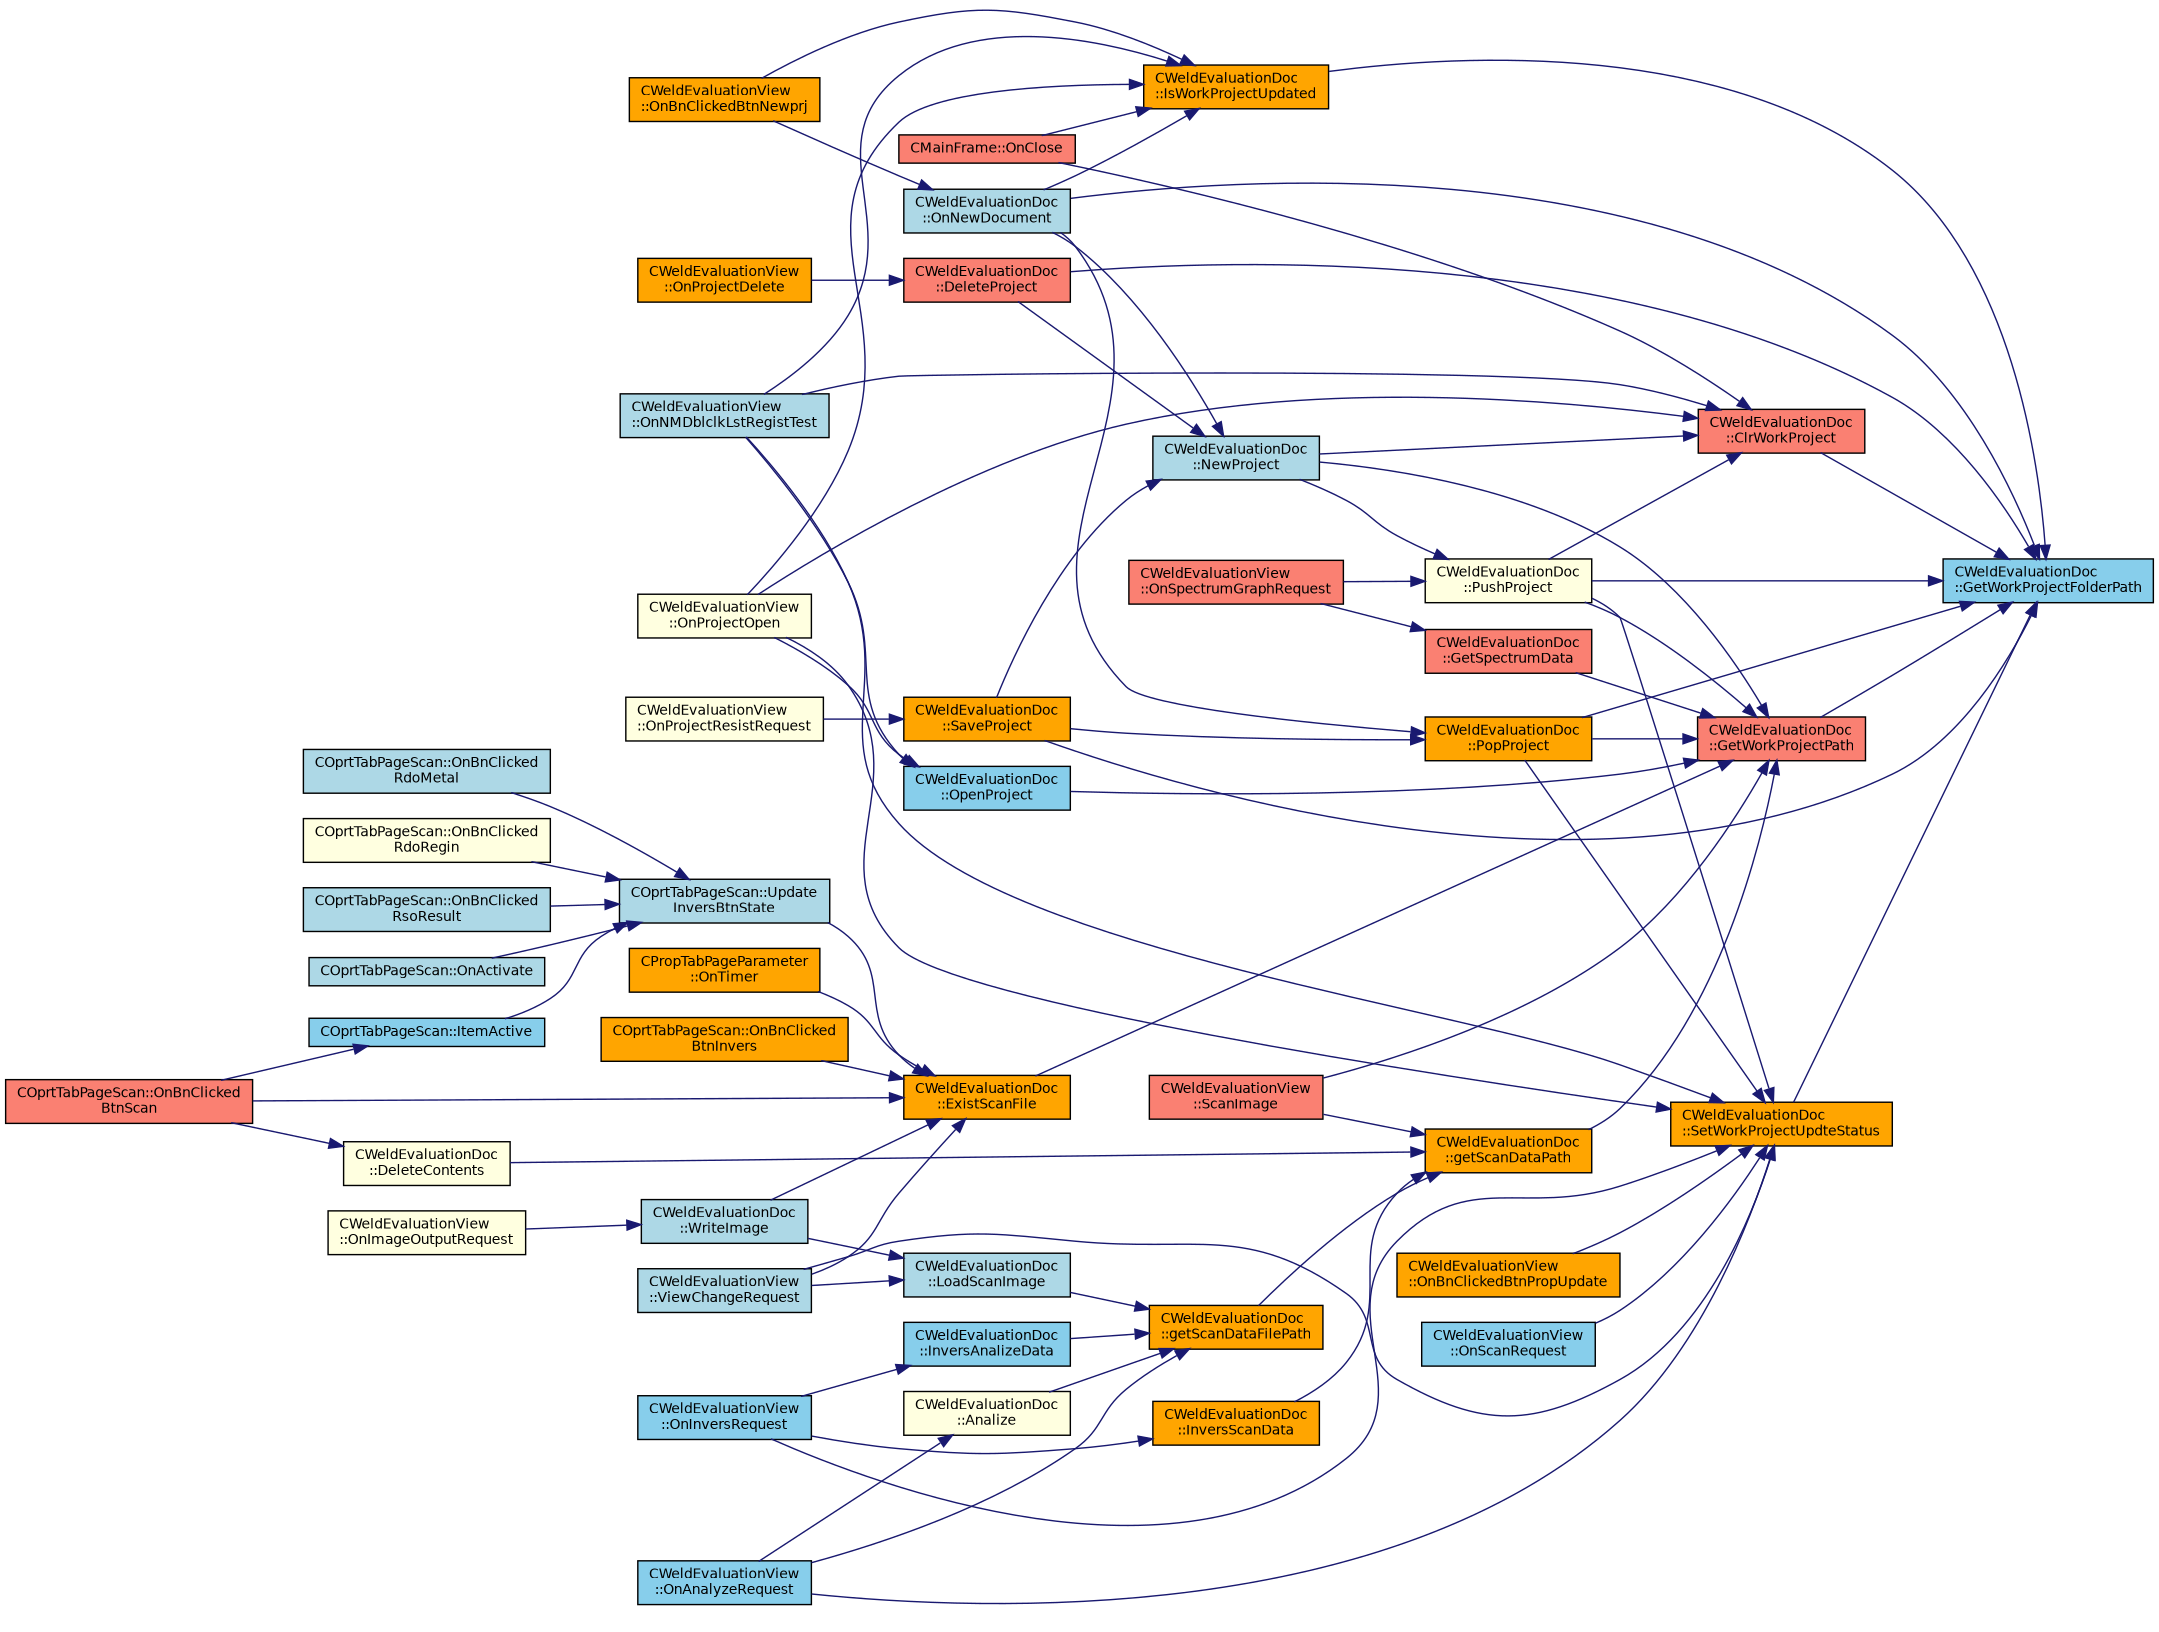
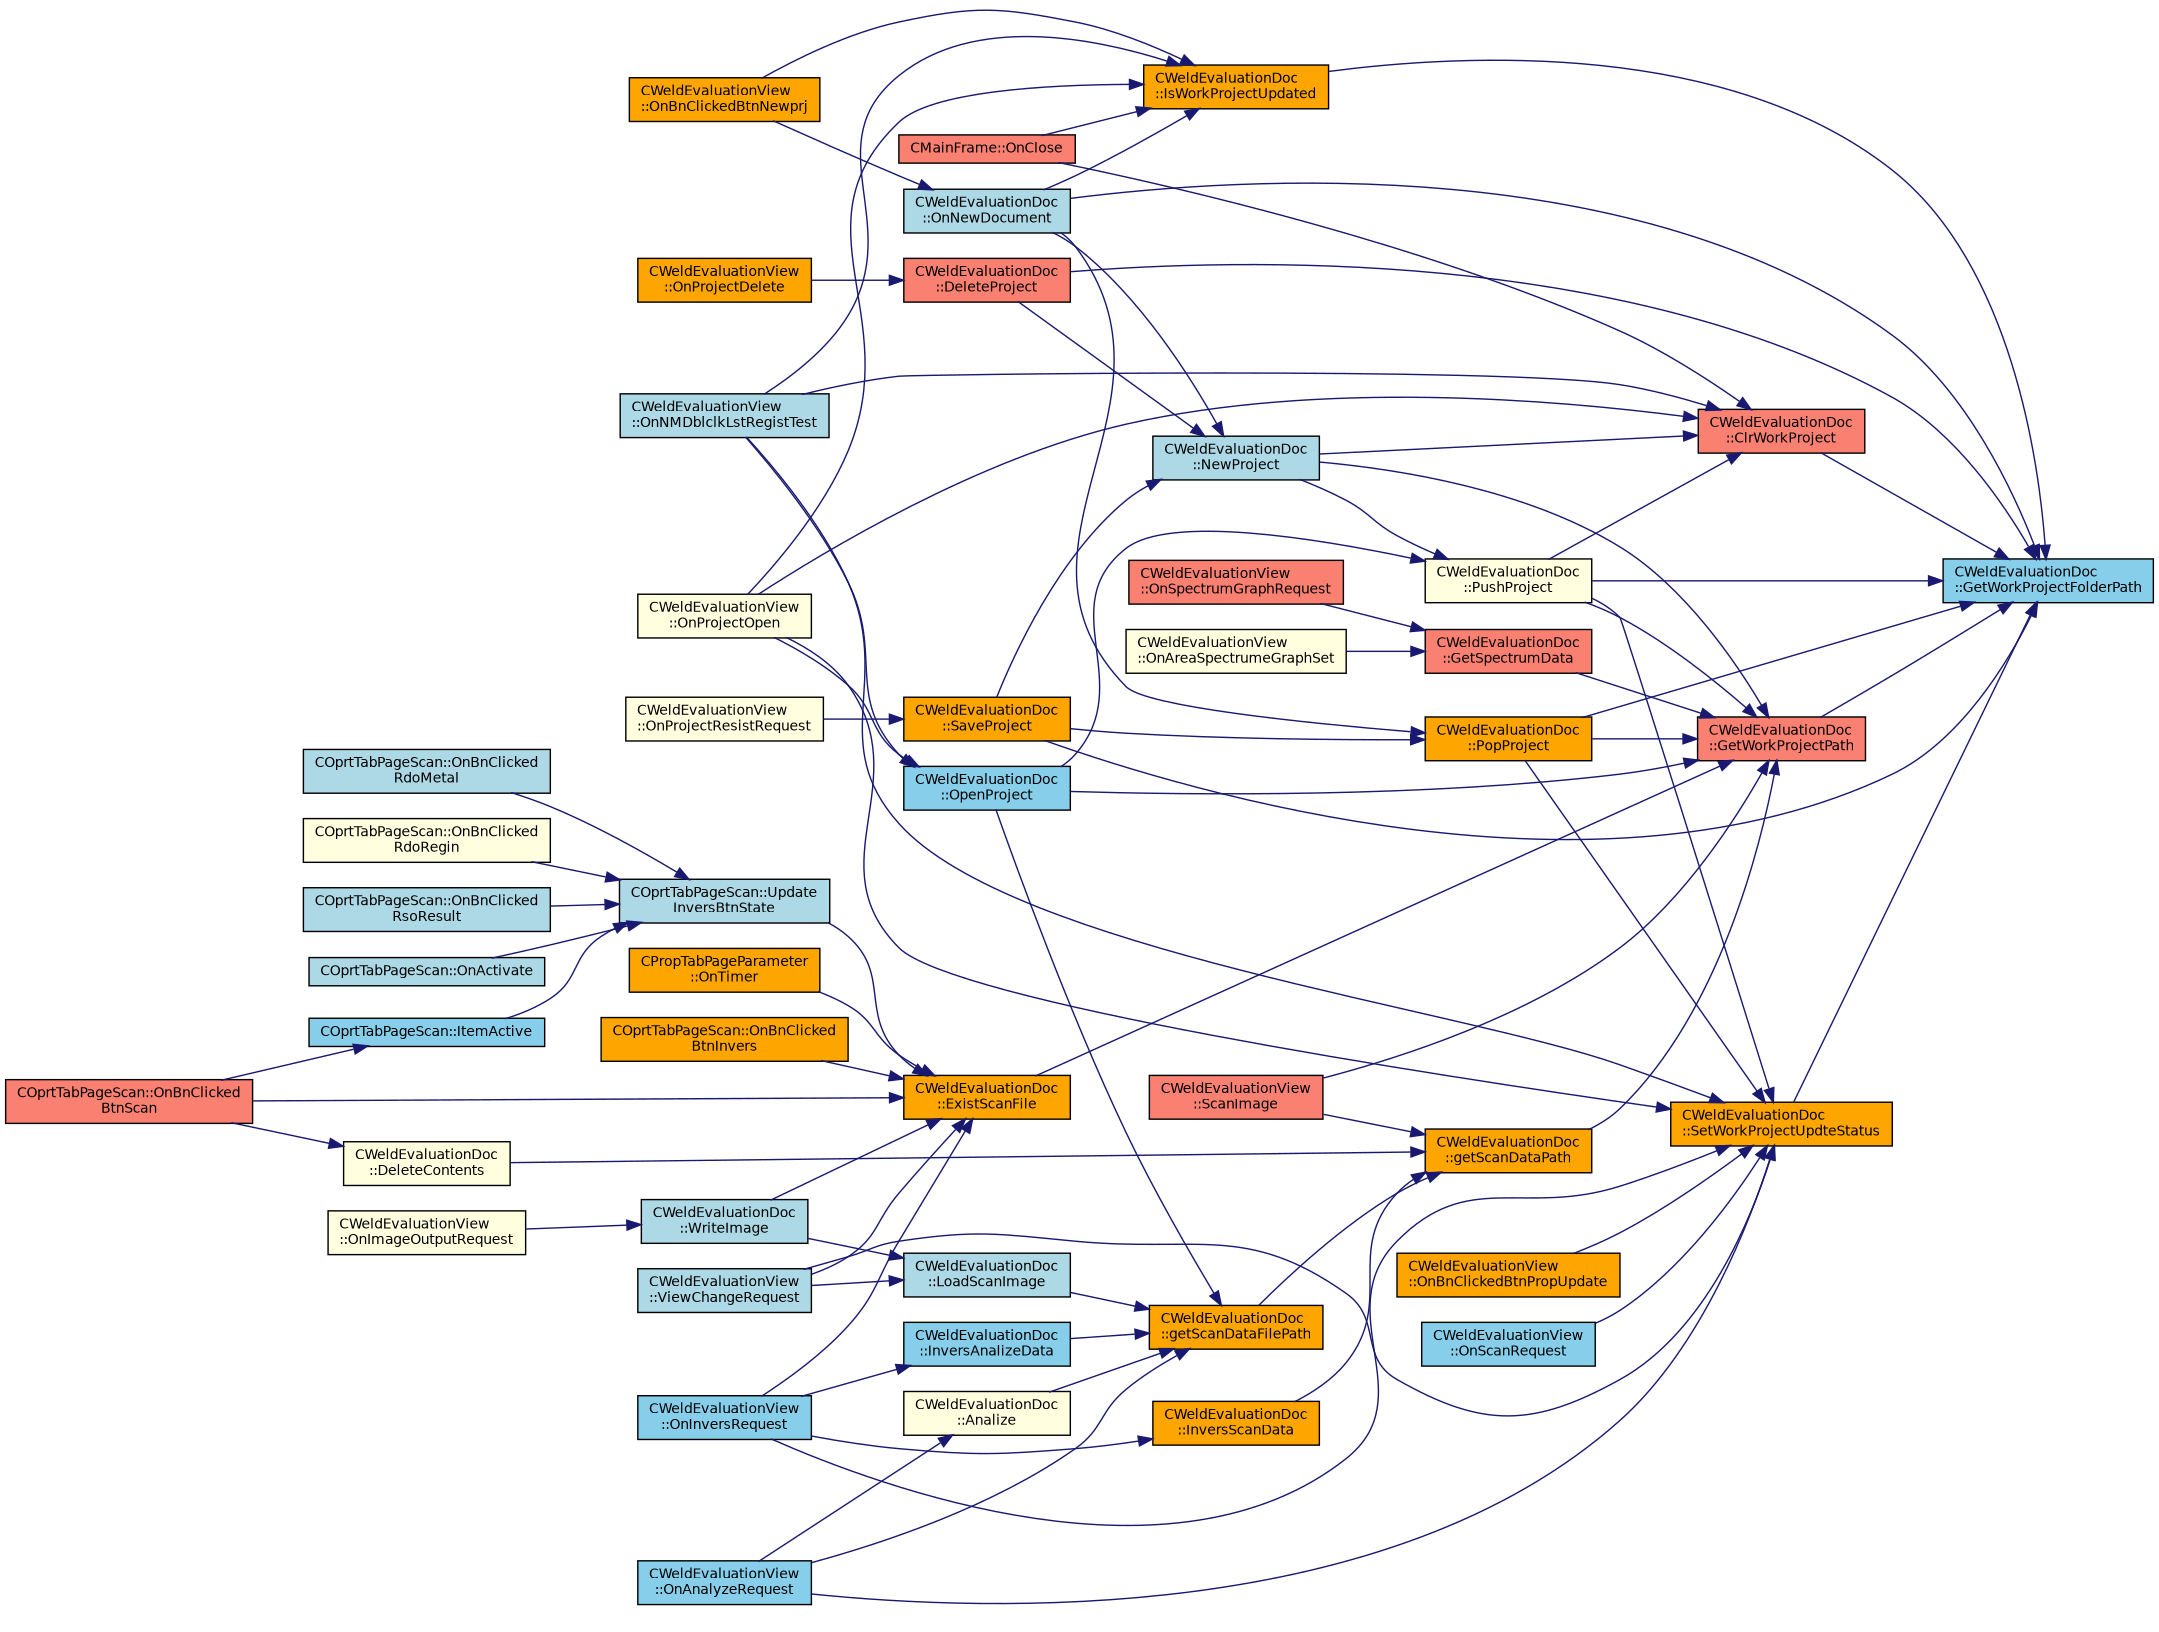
edge "CWeldEvaluationView ::OnSpectrumGraphRequest" -> "CWeldEvaluationDoc ::PushProject": now "CWeldEvaluationDoc ::OpenProject" -> "CWeldEvaluationDoc ::PushProject"
node "CWeldEvaluationView ::OnAreaSpectrumeGraphSet": added
edge "CWeldEvaluationDoc ::OpenProject" -> "CWeldEvaluationDoc ::getScanDataFilePath": added
edge "CWeldEvaluationView ::OnInversRequest" -> "CWeldEvaluationDoc ::ExistScanFile": added
